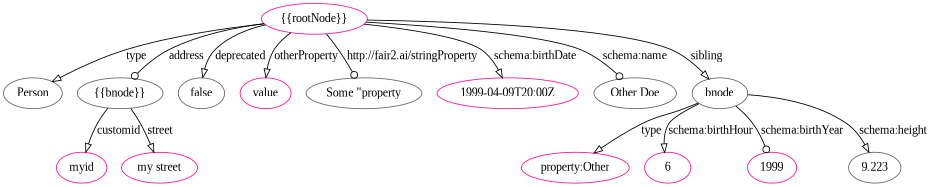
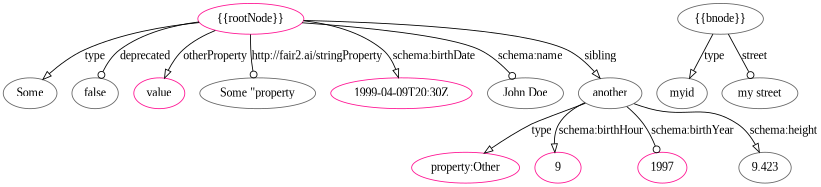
edge "{{rootNode}}" -> "false": arrowhead onormal -> odot
edge "{{rootNode}}" -> "{{bnode}}": removed, label "address"
node "Person": label "Person" -> "Some"
node "1999-04-09T20:00Z": label "1999-04-09T20:00Z" -> "1999-04-09T20:30Z"
node "Other Doe": label "Other Doe" -> "John Doe"
node "bnode": label "bnode" -> "another"
edge "{{bnode}}" -> "my street": arrowhead onormal -> odot
edge "{{bnode}}" -> "myid": label "customid" -> "type"
node "myid": color deeppink -> gray40
node "my street": color deeppink -> gray40
node "6": label "6" -> "9"
node "1999": label "1999" -> "1997"
node "9.223": label "9.223" -> "9.423"
